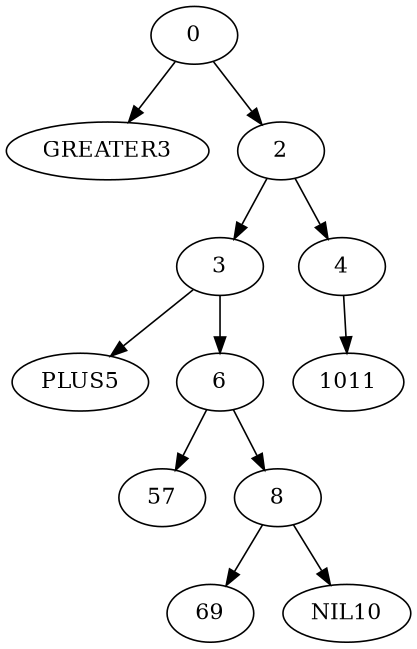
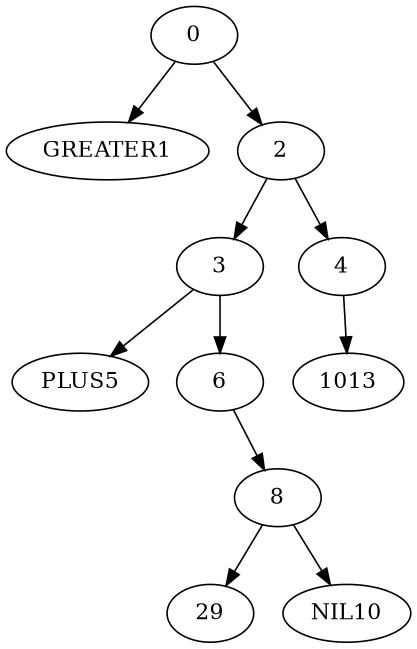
node "GREATER3": label "GREATER3" -> "GREATER1"
node "1011": label "1011" -> "1013"
node "57": removed
node "69": label "69" -> "29"
